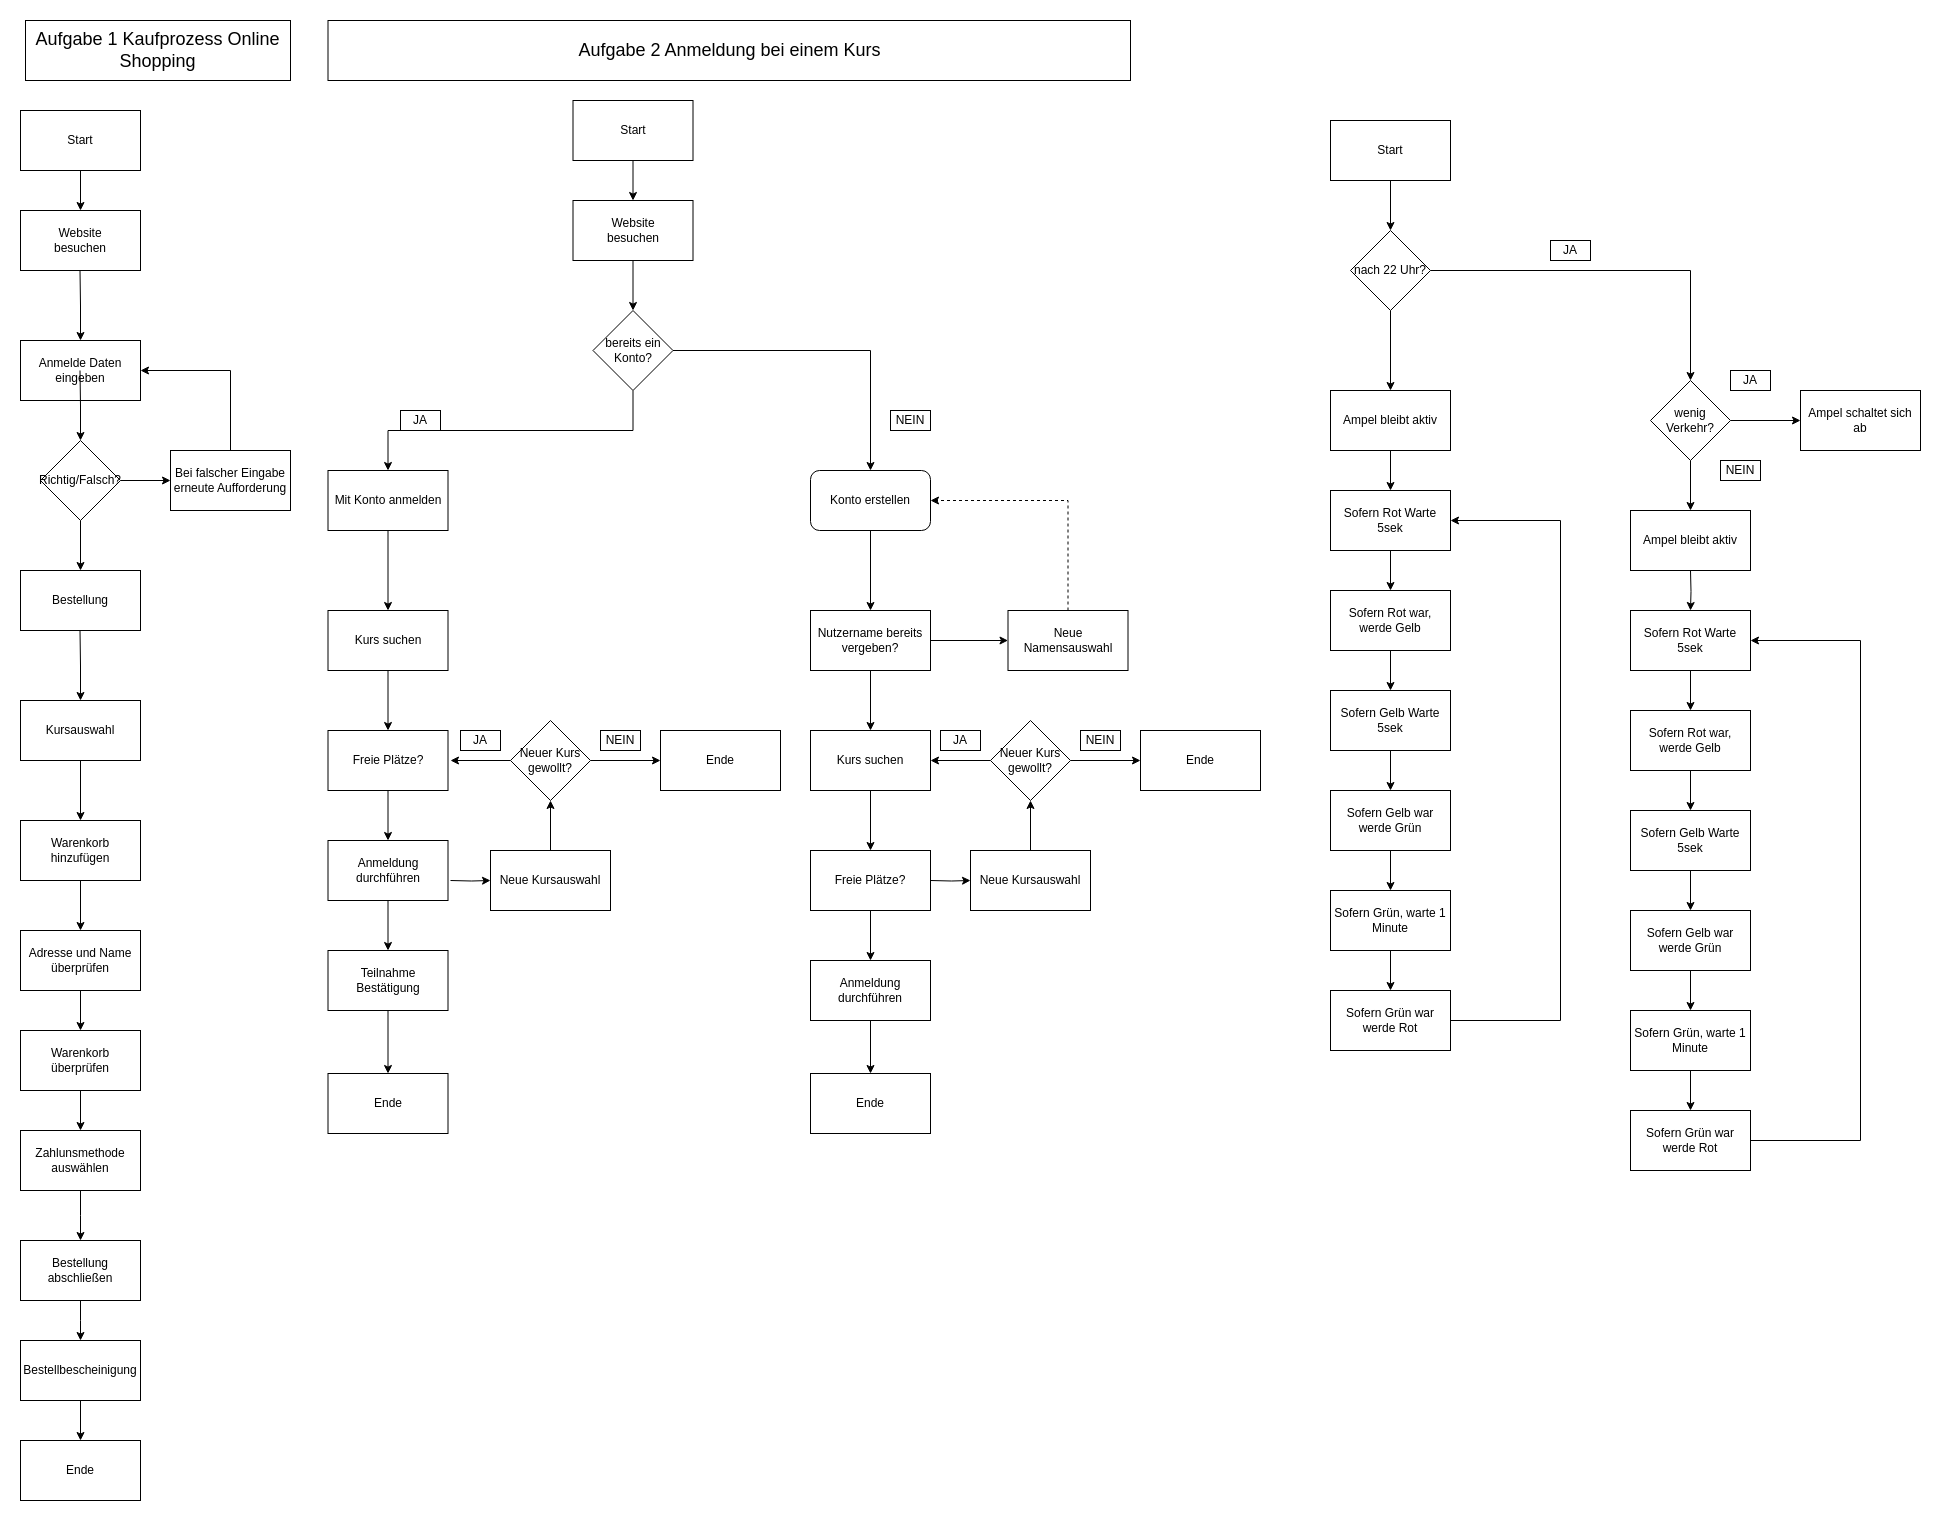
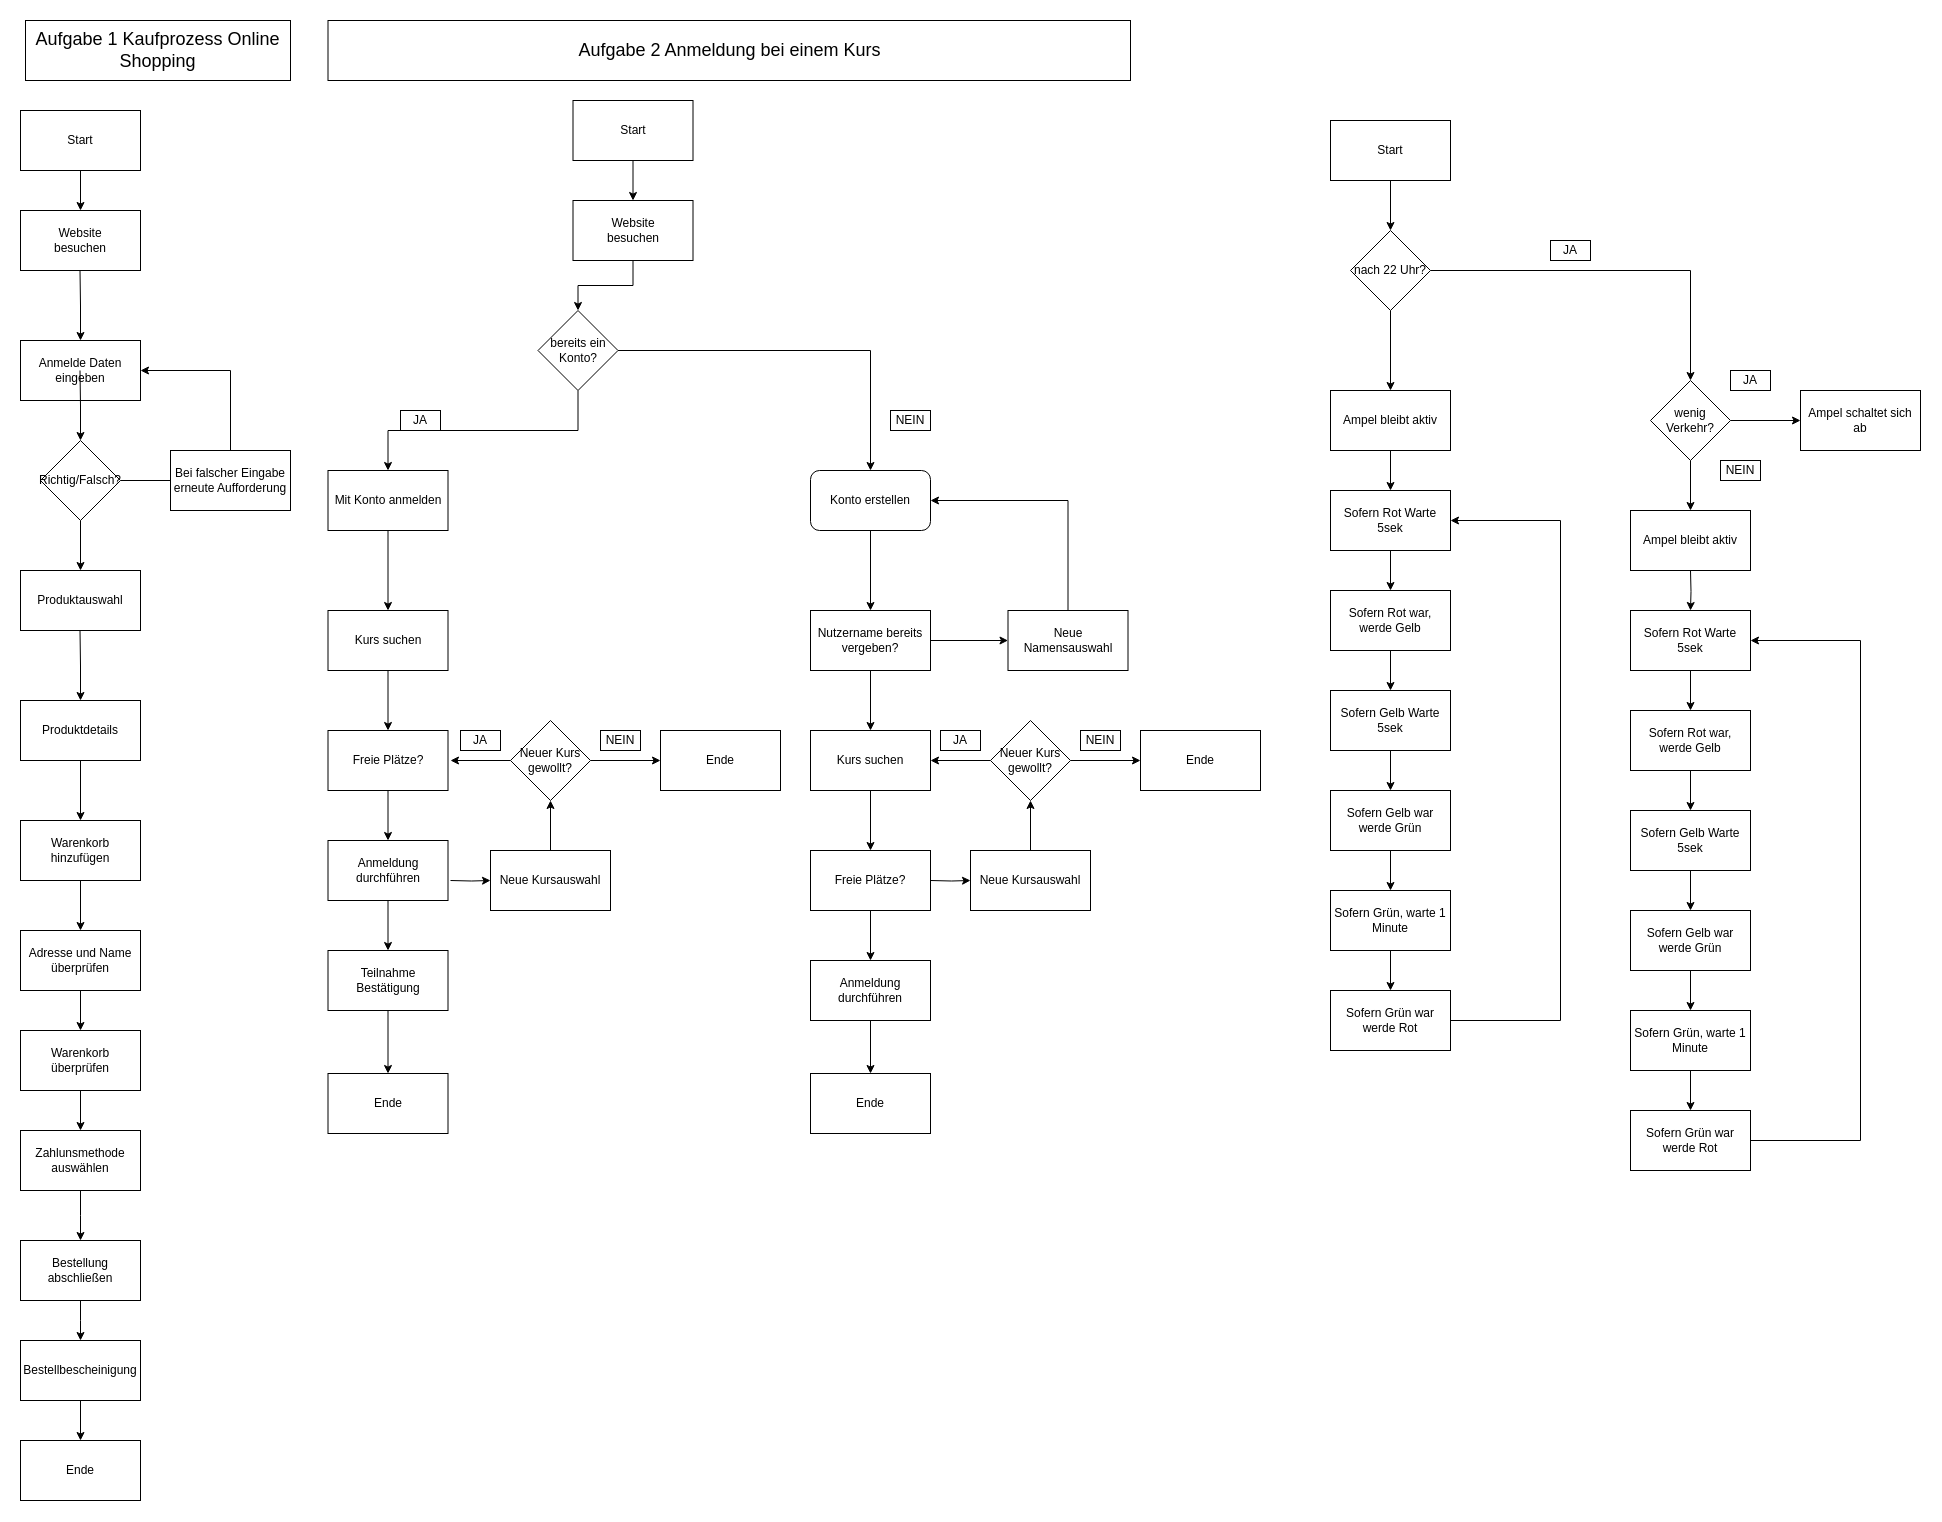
node "bereits ein Konto?": moved (633, 351) -> (578, 351)
edge "Richtig/Falsch?" -> "Bei falscher Eingabe erneute Aufforderung": arrowhead classic -> none
edge "Neue Namensauswahl" -> "Konto erstellen": style dashed -> solid
node "Bestellung": label "Bestellung" -> "Produktauswahl"
node "Kursauswahl": label "Kursauswahl" -> "Produktdetails"
